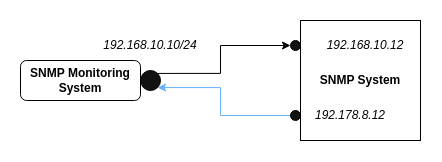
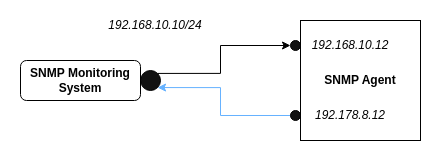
node "192.168.10.10/24": moved (151, 46) -> (156, 26)
node "192.168.10.12": moved (366, 46) -> (351, 46)
node "SNMP System": label "SNMP System" -> "SNMP Agent"
